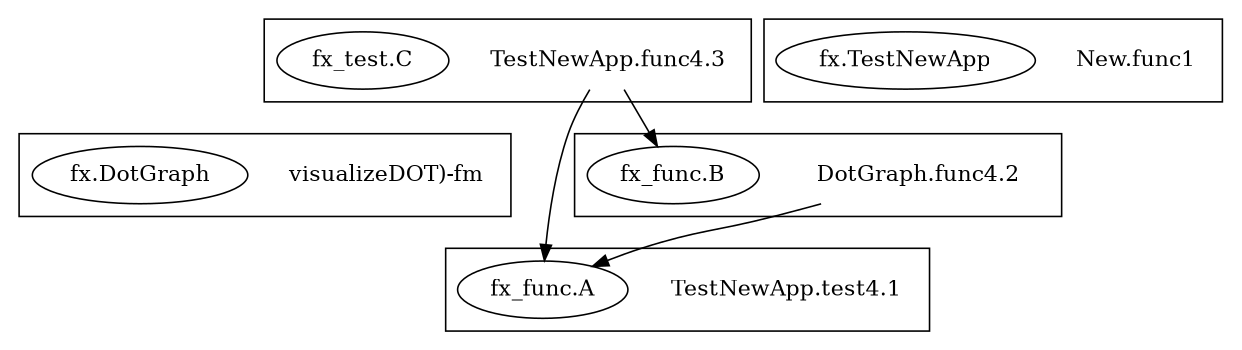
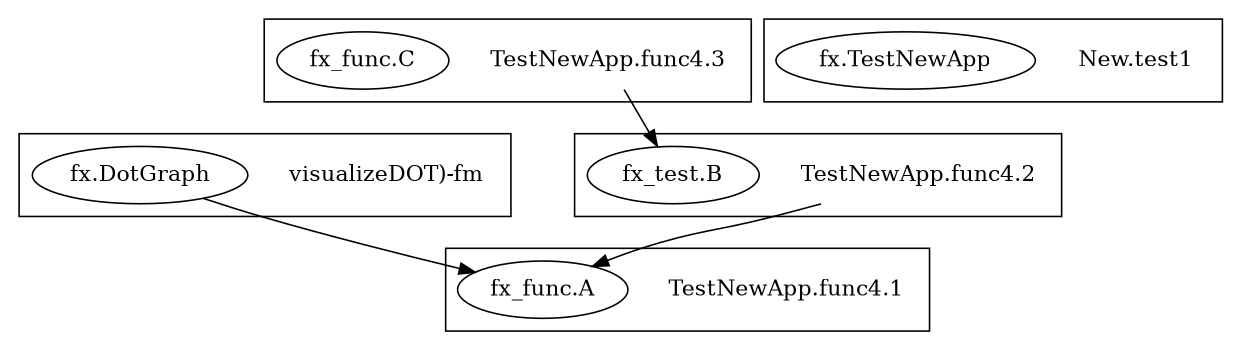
node "fx_test.C": label "fx_test.C" -> "fx_func.C"
node "New.func1": label "New.func1" -> "New.test1"
edge "TestNewApp.func4.3" -> "fx_func.A": now "fx.DotGraph" -> "fx_func.A"
node "fx_func.B": label "fx_func.B" -> "fx_test.B"
node "DotGraph.func4.2": label "DotGraph.func4.2" -> "TestNewApp.func4.2"
node "TestNewApp.test4.1": label "TestNewApp.test4.1" -> "TestNewApp.func4.1"
